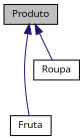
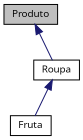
edge "Fruta" -> "Produto": now "Fruta" -> "Roupa"
